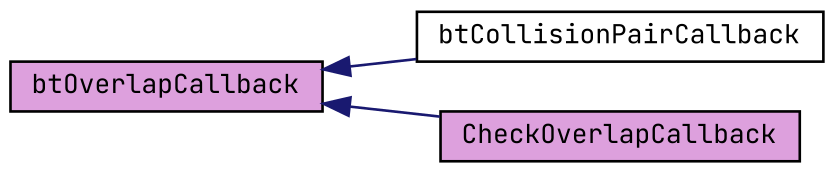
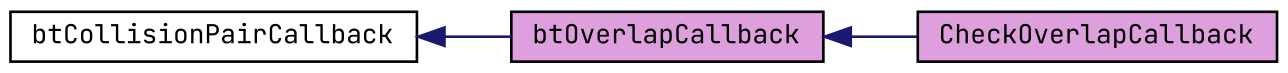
edge "btCollisionPairCallback" -> "btOverlapCallback": reversed
